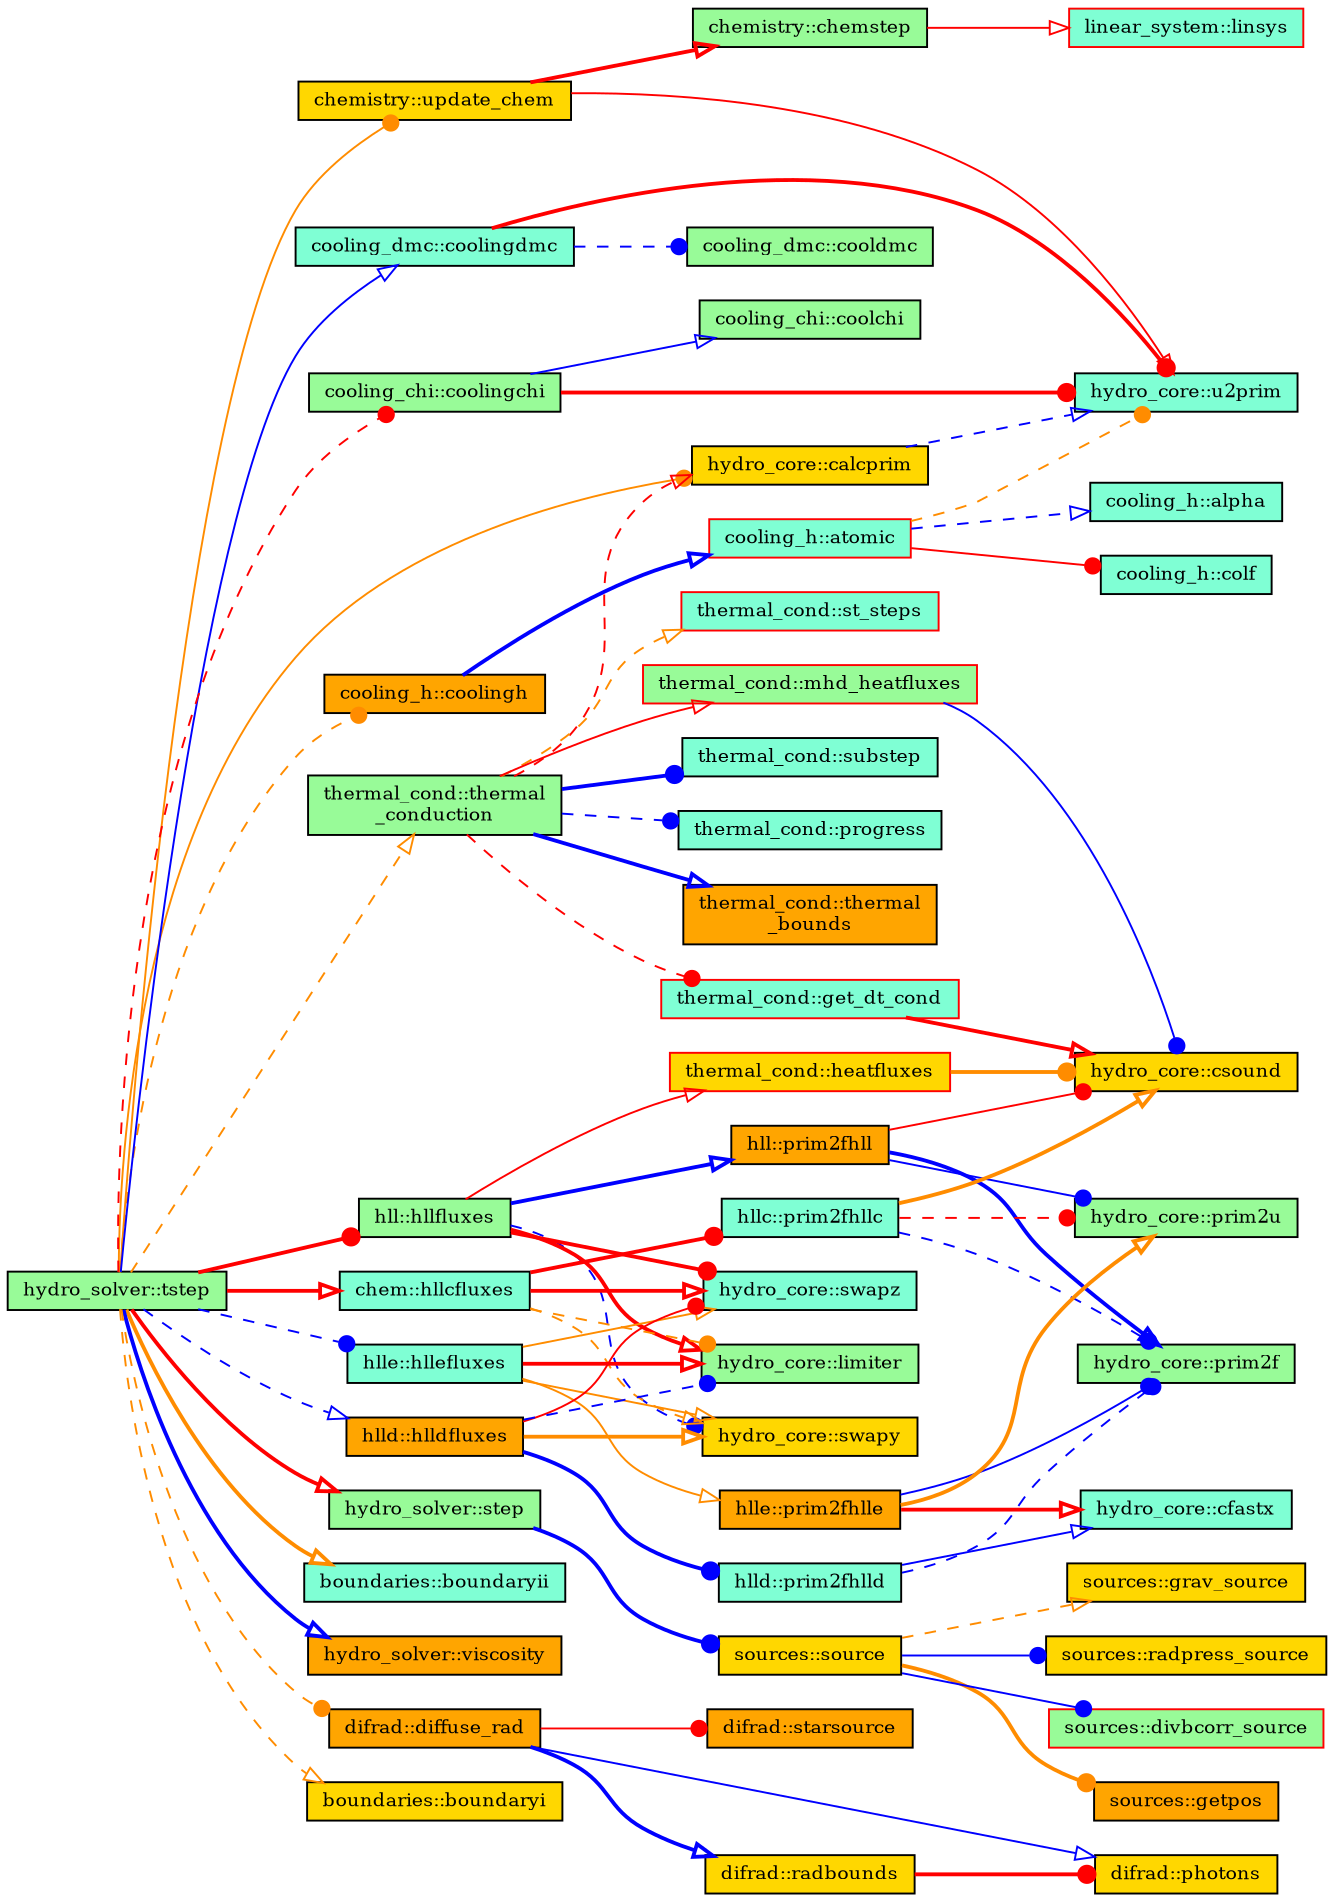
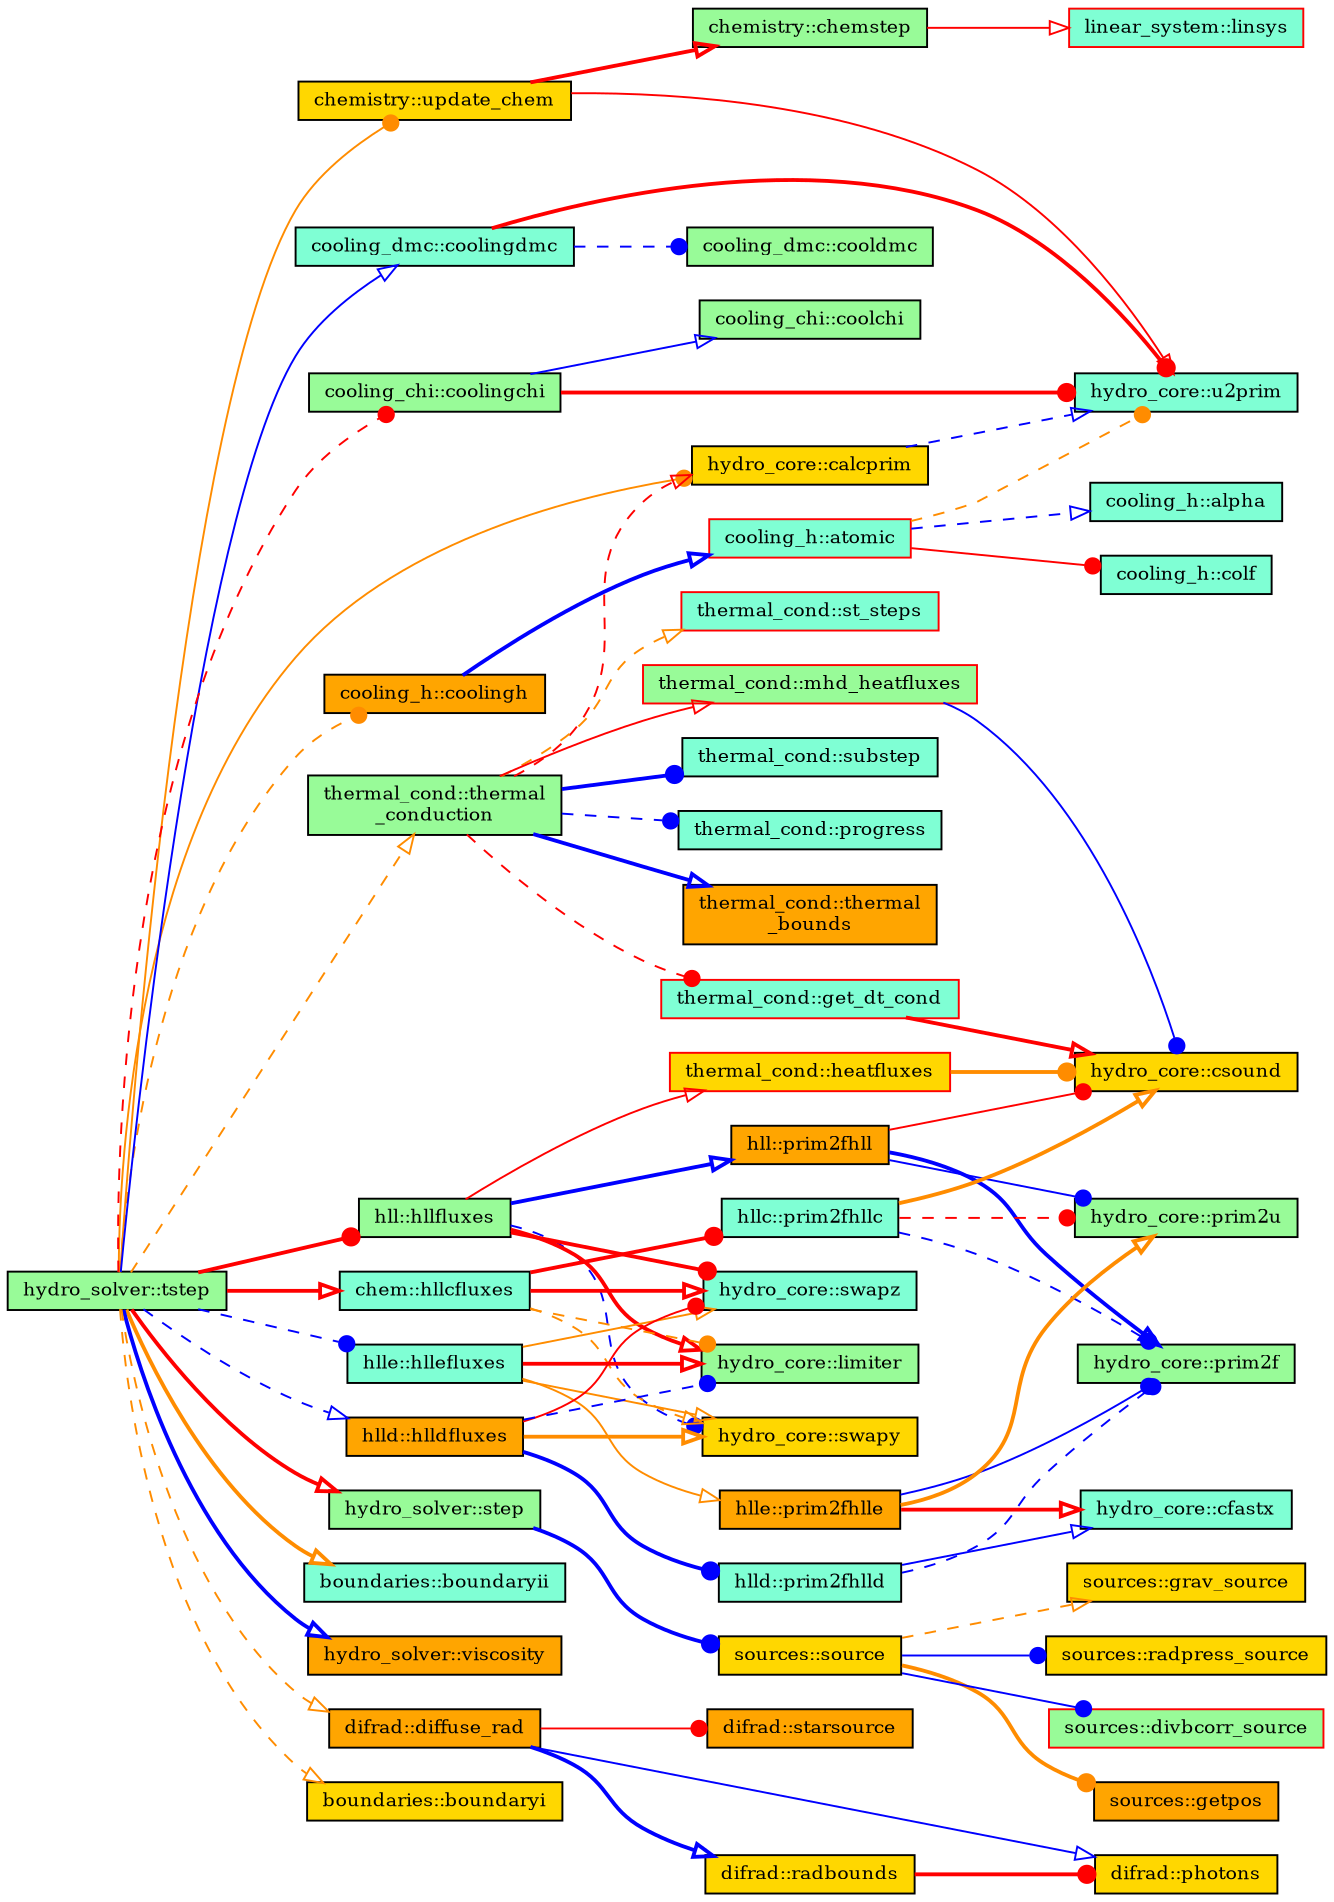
edge "hydro_solver::tstep" -> "difrad::diffuse_rad": arrowhead dot -> onormal
